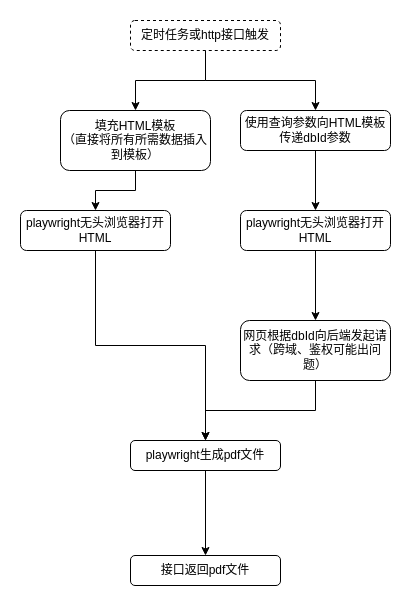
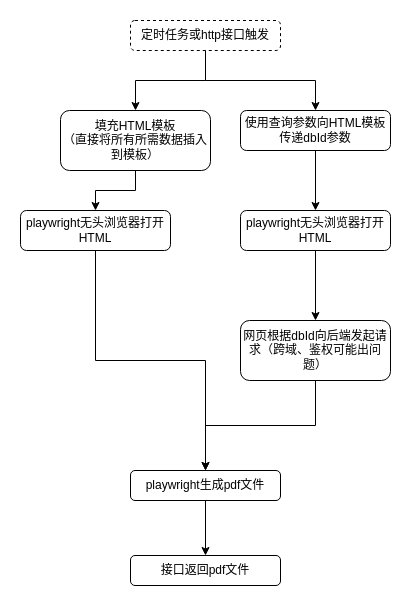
node "playwright生成pdf文件": moved (206, 456) -> (206, 486)
